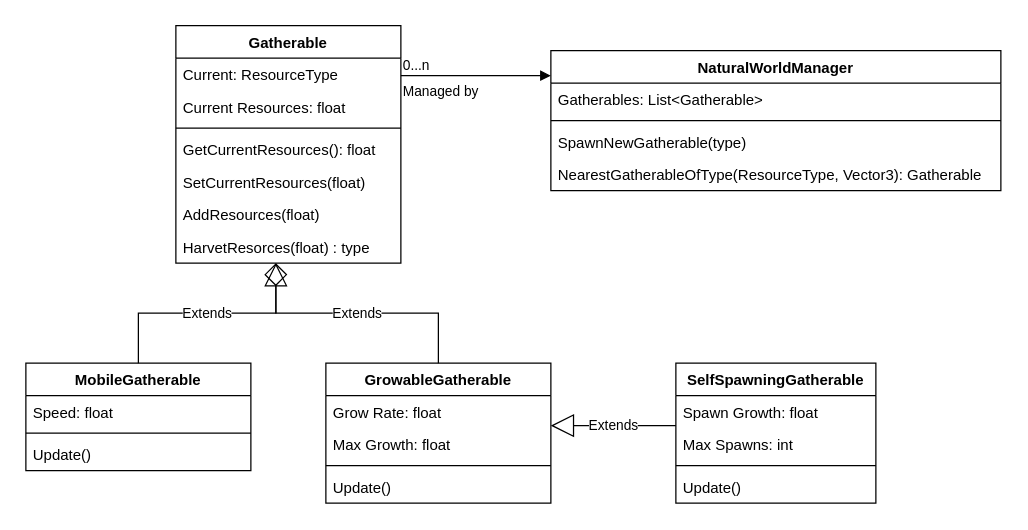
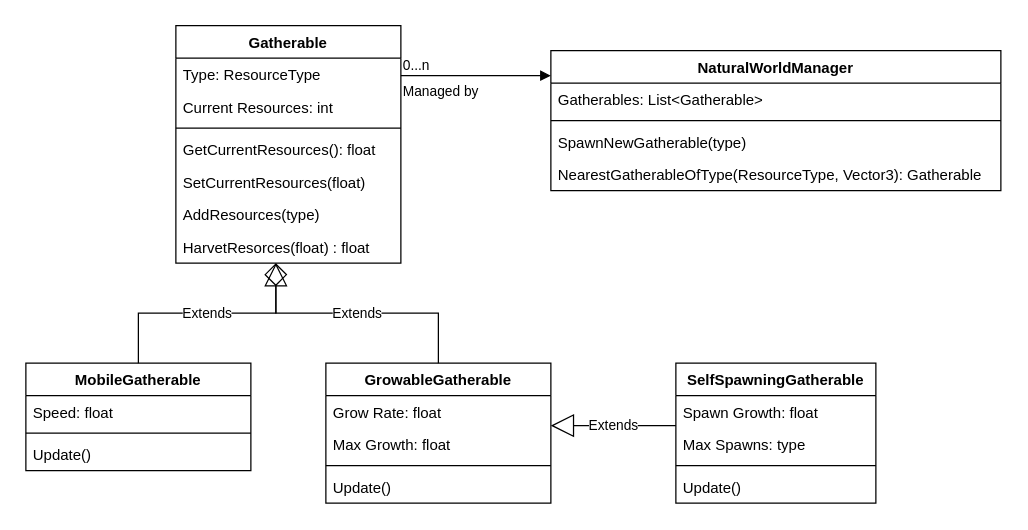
node "Current: ResourceType": label "Current: ResourceType" -> "Type: ResourceType"
node "Current Resources: float": label "Current Resources: float" -> "Current Resources: int"
node "AddResources(float)": label "AddResources(float)" -> "AddResources(type)"
node "HarvetResorces(float) : type": label "HarvetResorces(float) : type" -> "HarvetResorces(float) : float"
node "Max Spawns: int": label "Max Spawns: int" -> "Max Spawns: type"
